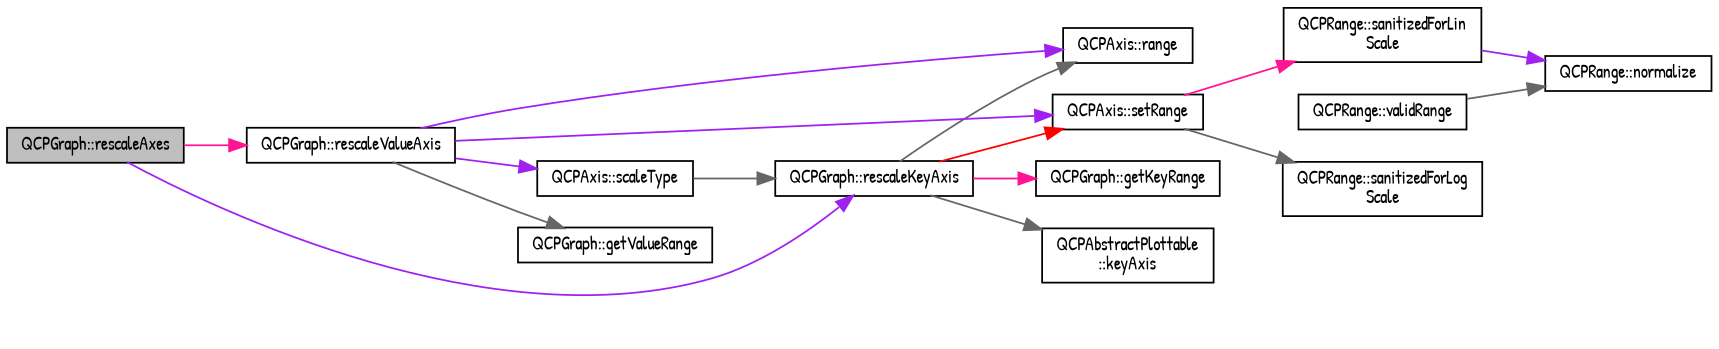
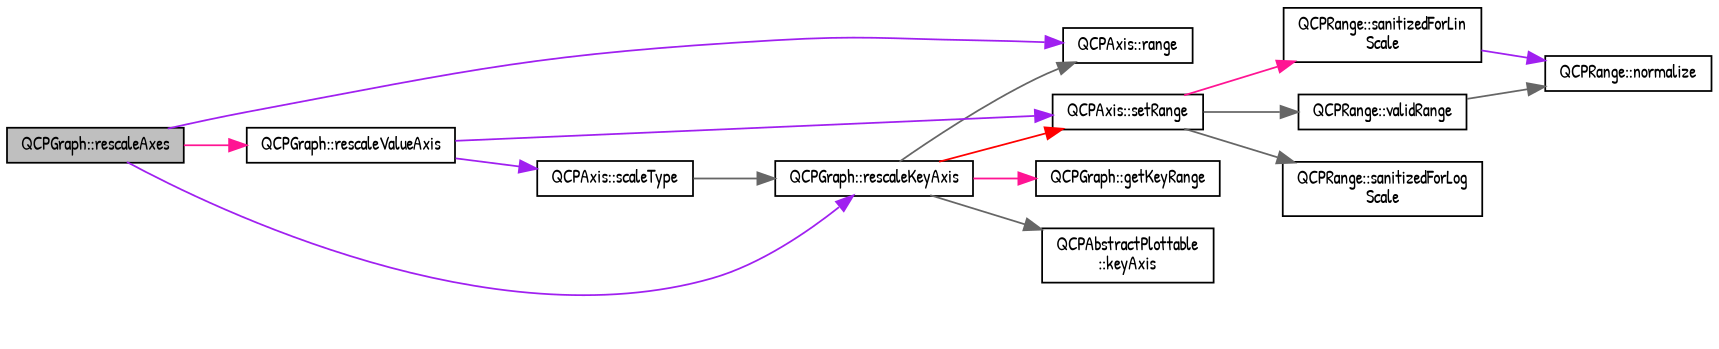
edge "QCPGraph::rescaleValueAxis" -> "QCPAxis::range": now "QCPGraph::rescaleAxes" -> "QCPAxis::range"
edge "QCPAxis::setRange" -> "QCPRange::validRange": added
node "QCPGraph::getValueRange": removed
